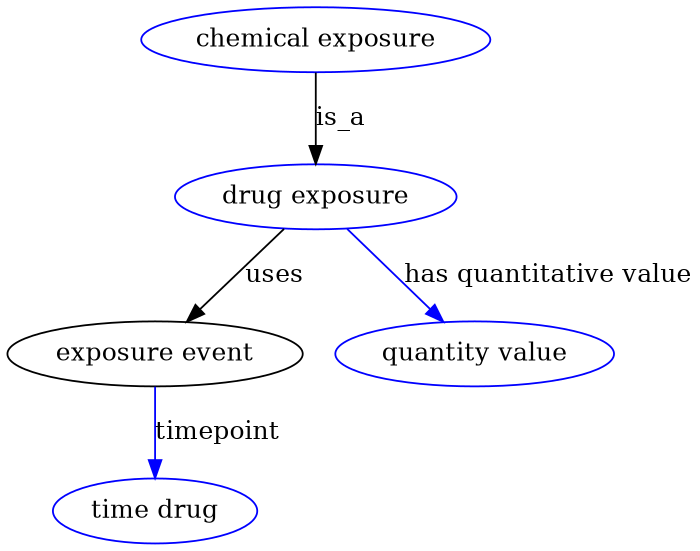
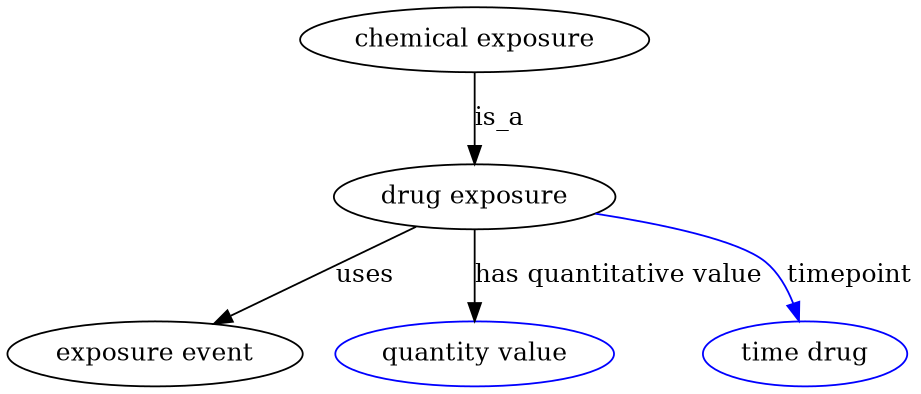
node "chemical exposure": color blue -> black
node "drug exposure": color blue -> black
edge "drug exposure" -> "quantity value": color blue -> black
edge "exposure event" -> "time drug": now "drug exposure" -> "time drug"
